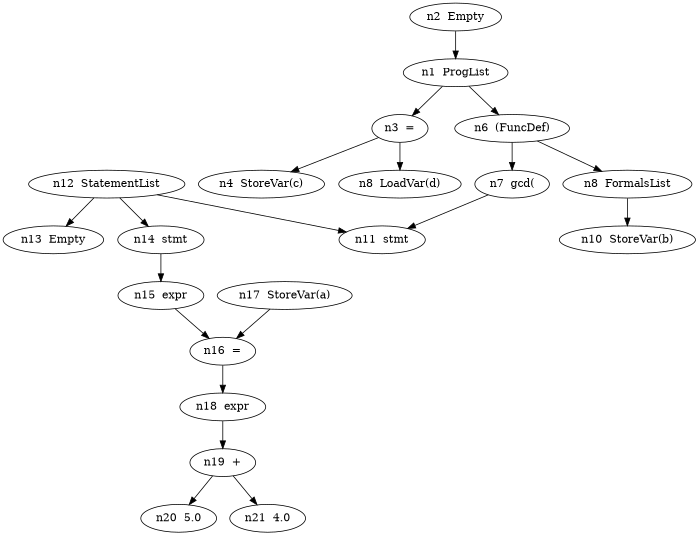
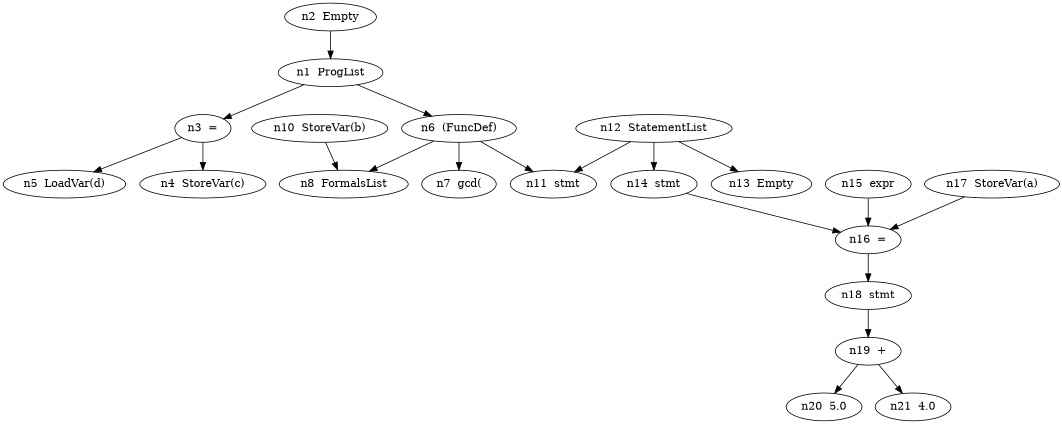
node "n8  LoadVar(d)": label "n8  LoadVar(d)" -> "n5  LoadVar(d)"
edge "n8  FormalsList" -> "n10  StoreVar(b)": reversed
edge "n7  gcd(" -> "n11  stmt": now "n6  (FuncDef)" -> "n11  stmt"
edge "n14  stmt" -> "n15  expr": now "n14  stmt" -> "n16  ="
node "n18  expr": label "n18  expr" -> "n18  stmt"
